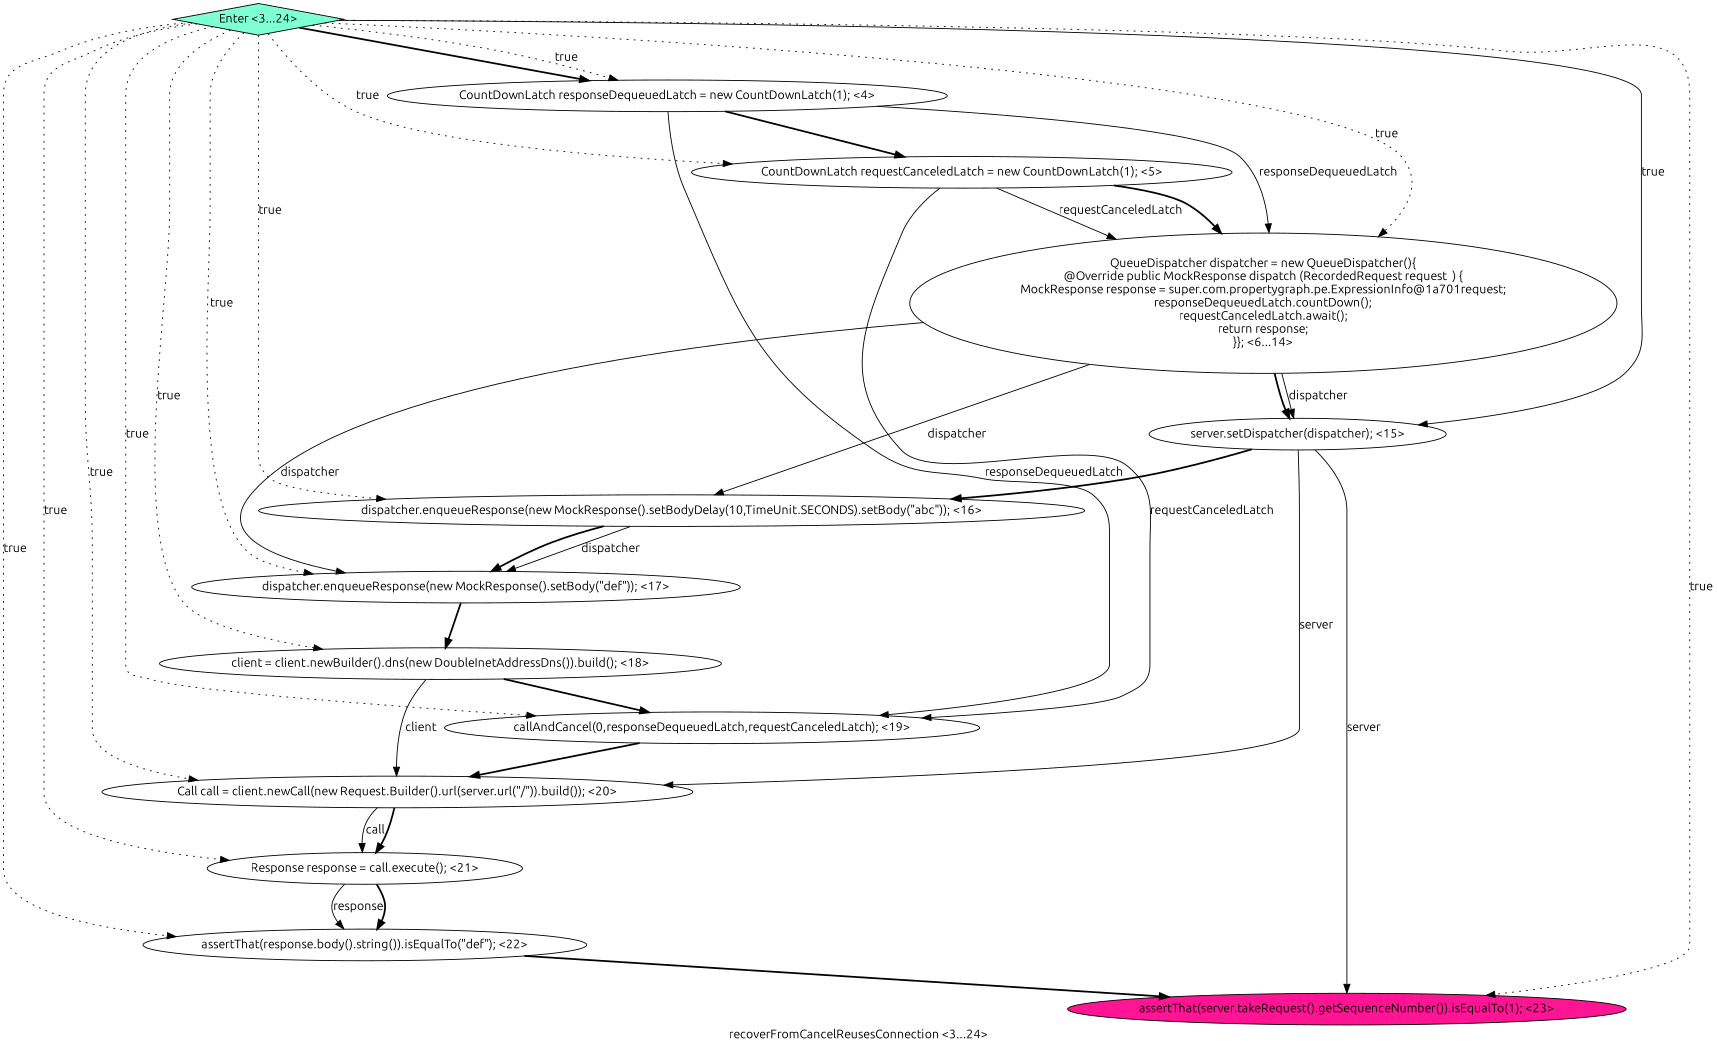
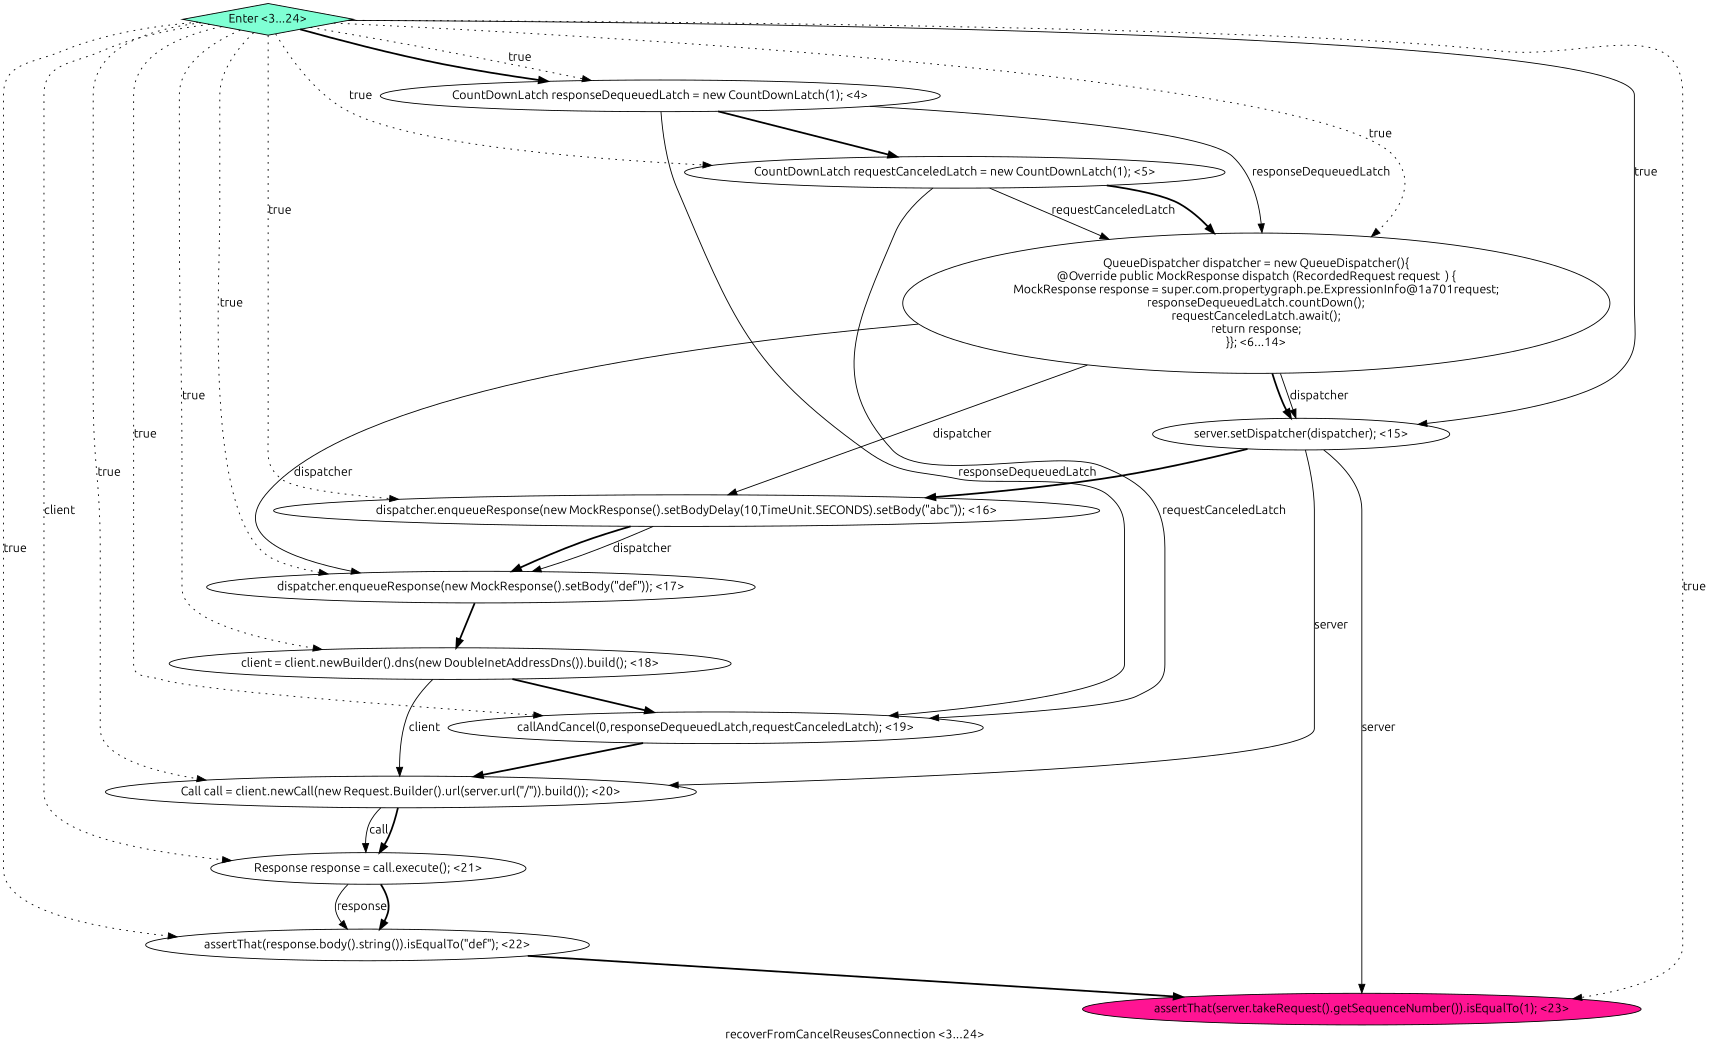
edge "Enter <3...24>" -> "Response response = call.execute(); <21>": label "true" -> "client"
